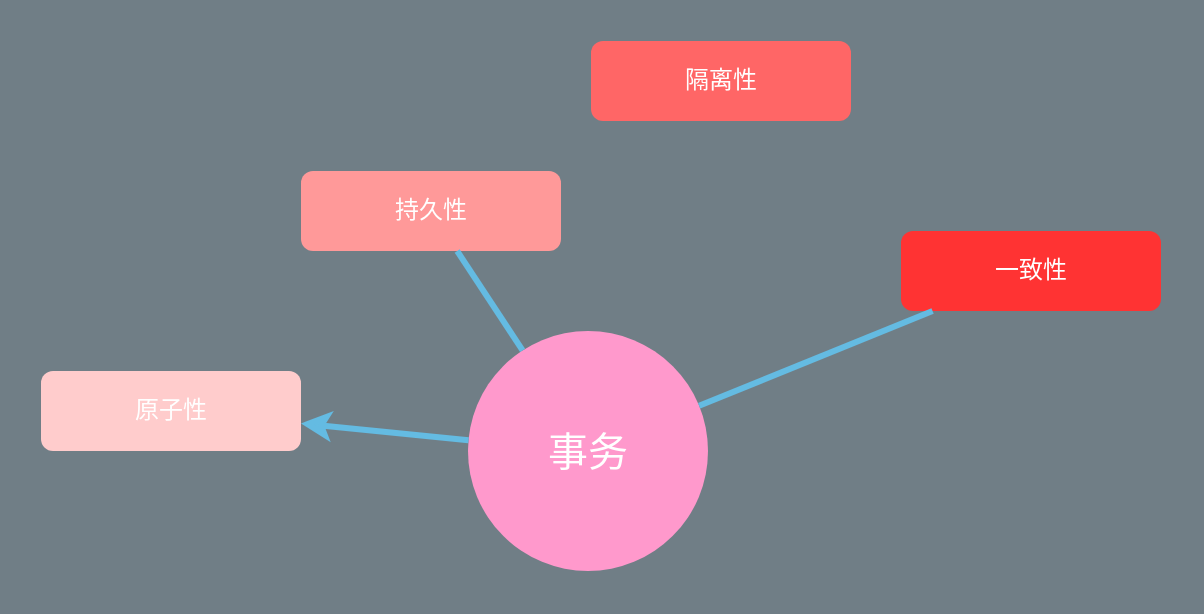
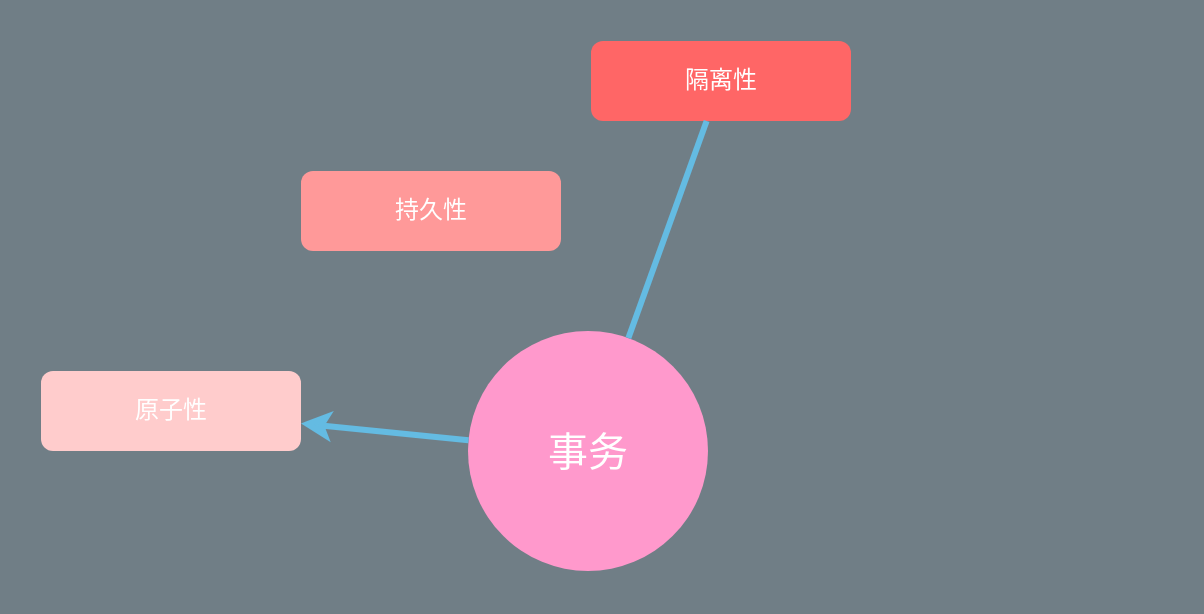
edge "隔离性" -- "事务": added
node "一致性": removed
edge "持久性" -- "事务": removed
edge "一致性" -- "事务": removed
